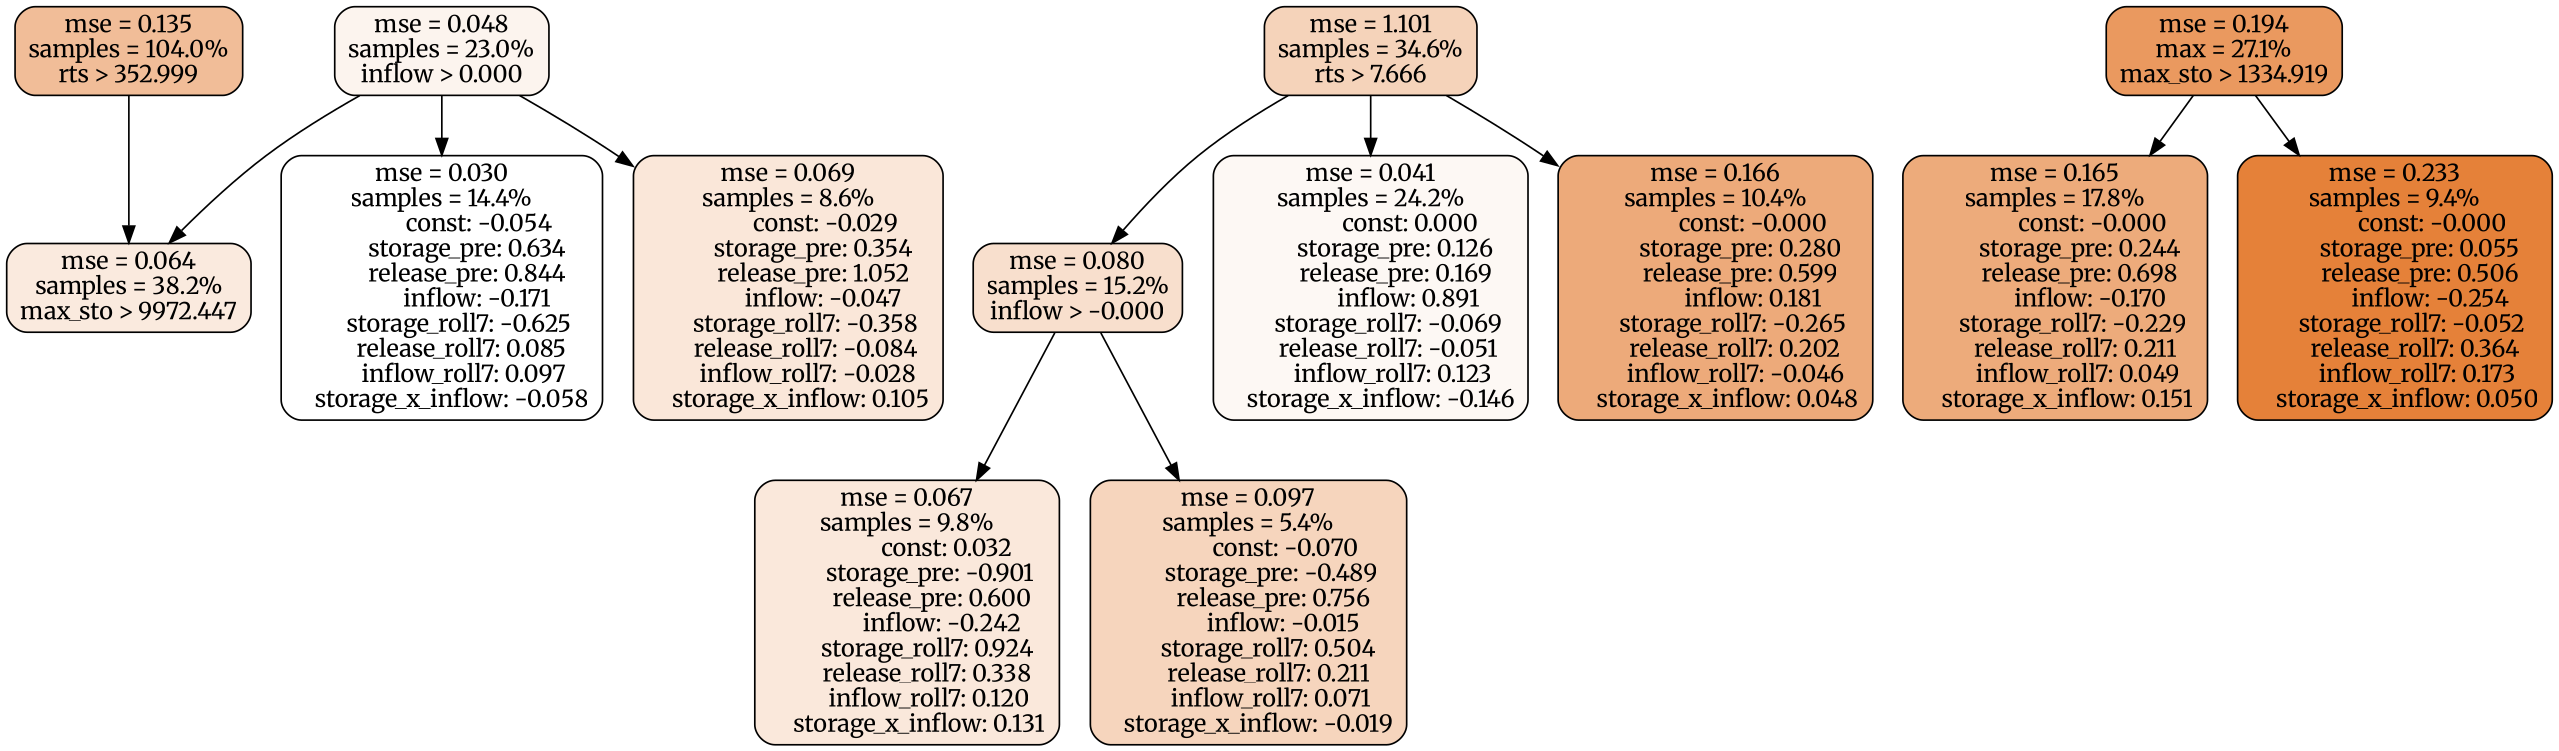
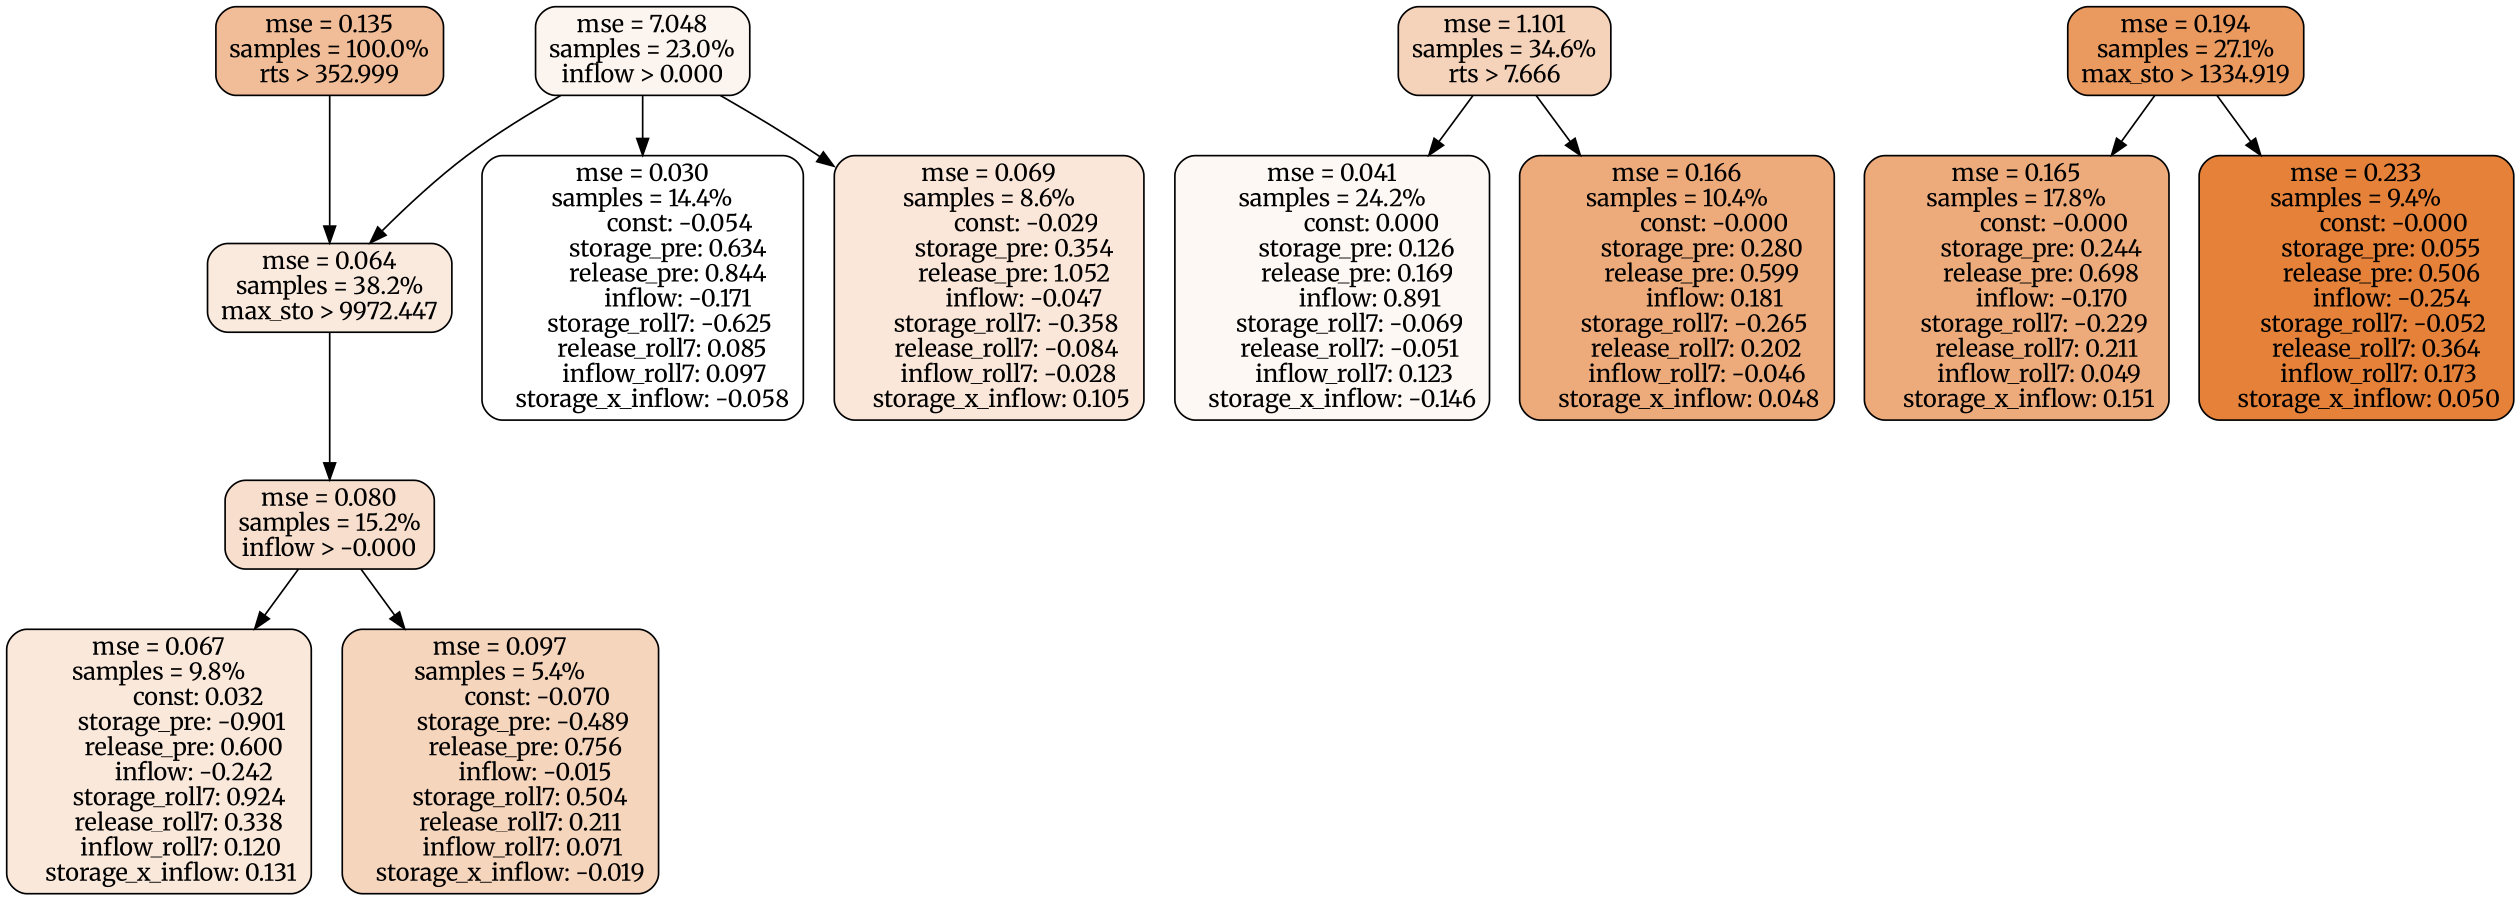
node "mse = 0.135 samples = 104.0% rts > 352.999": label "mse = 0.135 samples = 104.0% rts > 352.999" -> "mse = 0.135 samples = 100.0% rts > 352.999"
node "mse = 0.048 samples = 23.0% inflow > 0.000": label "mse = 0.048 samples = 23.0% inflow > 0.000" -> "mse = 7.048 samples = 23.0% inflow > 0.000"
node "mse = 0.194 max = 27.1% max_sto > 1334.919": label "mse = 0.194 max = 27.1% max_sto > 1334.919" -> "mse = 0.194 samples = 27.1% max_sto > 1334.919"
edge "mse = 1.101 samples = 34.6% rts > 7.666" -> "mse = 0.080 samples = 15.2% inflow > -0.000": now "mse = 0.064 samples = 38.2% max_sto > 9972.447" -> "mse = 0.080 samples = 15.2% inflow > -0.000"
